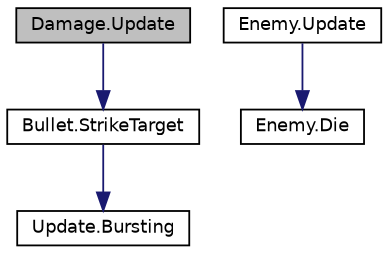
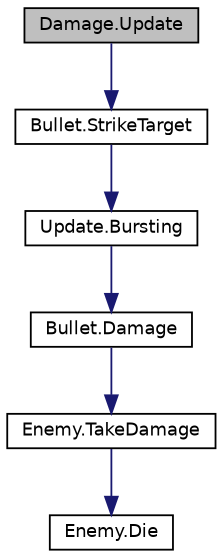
node "Enemy.Update": label "Enemy.Update" -> "Enemy.TakeDamage"
node "Bullet.Damage": added
